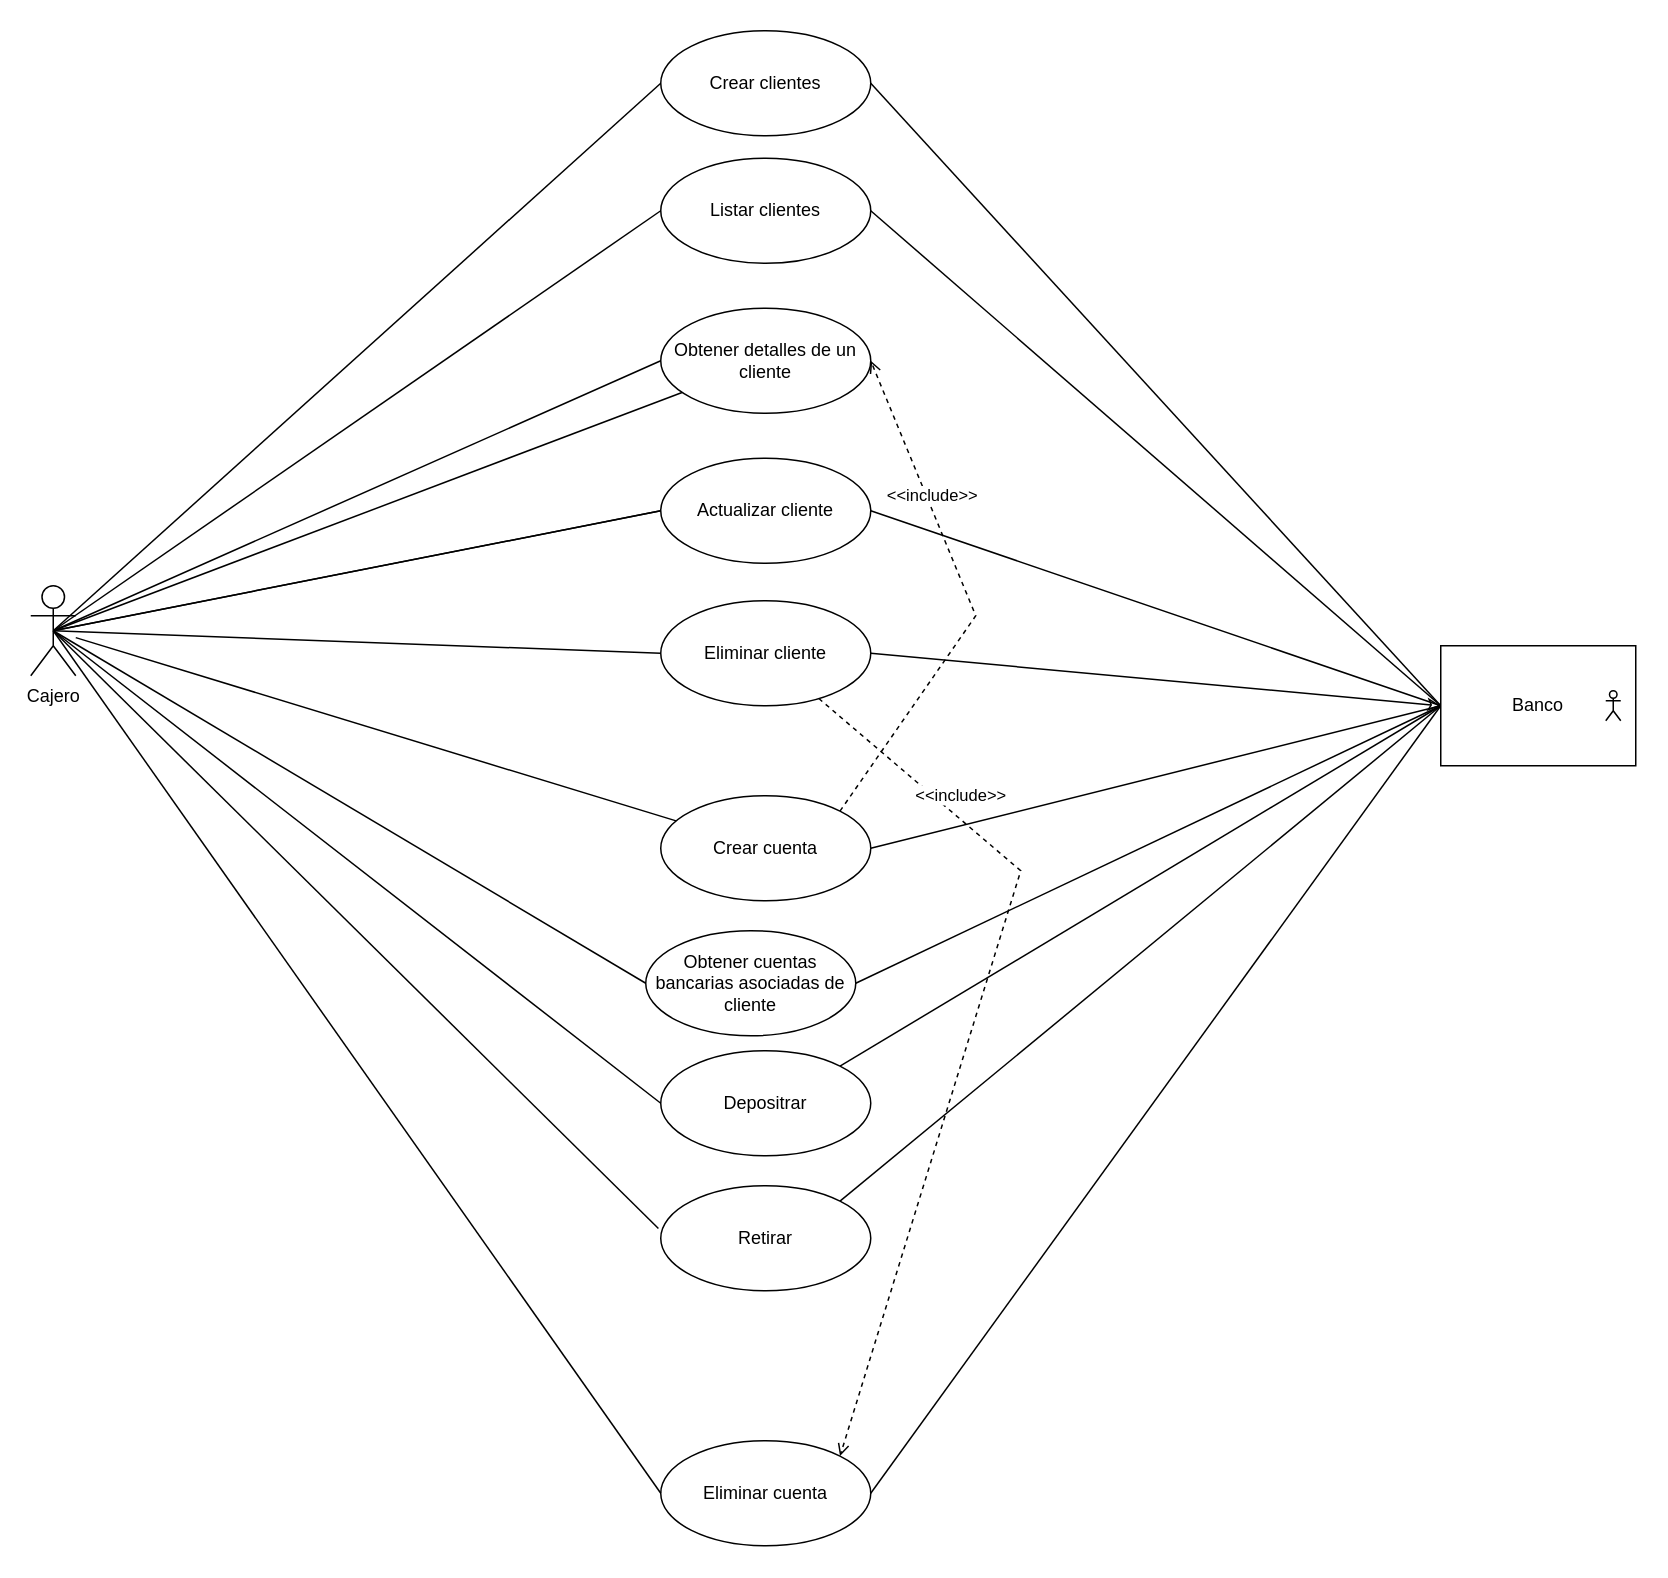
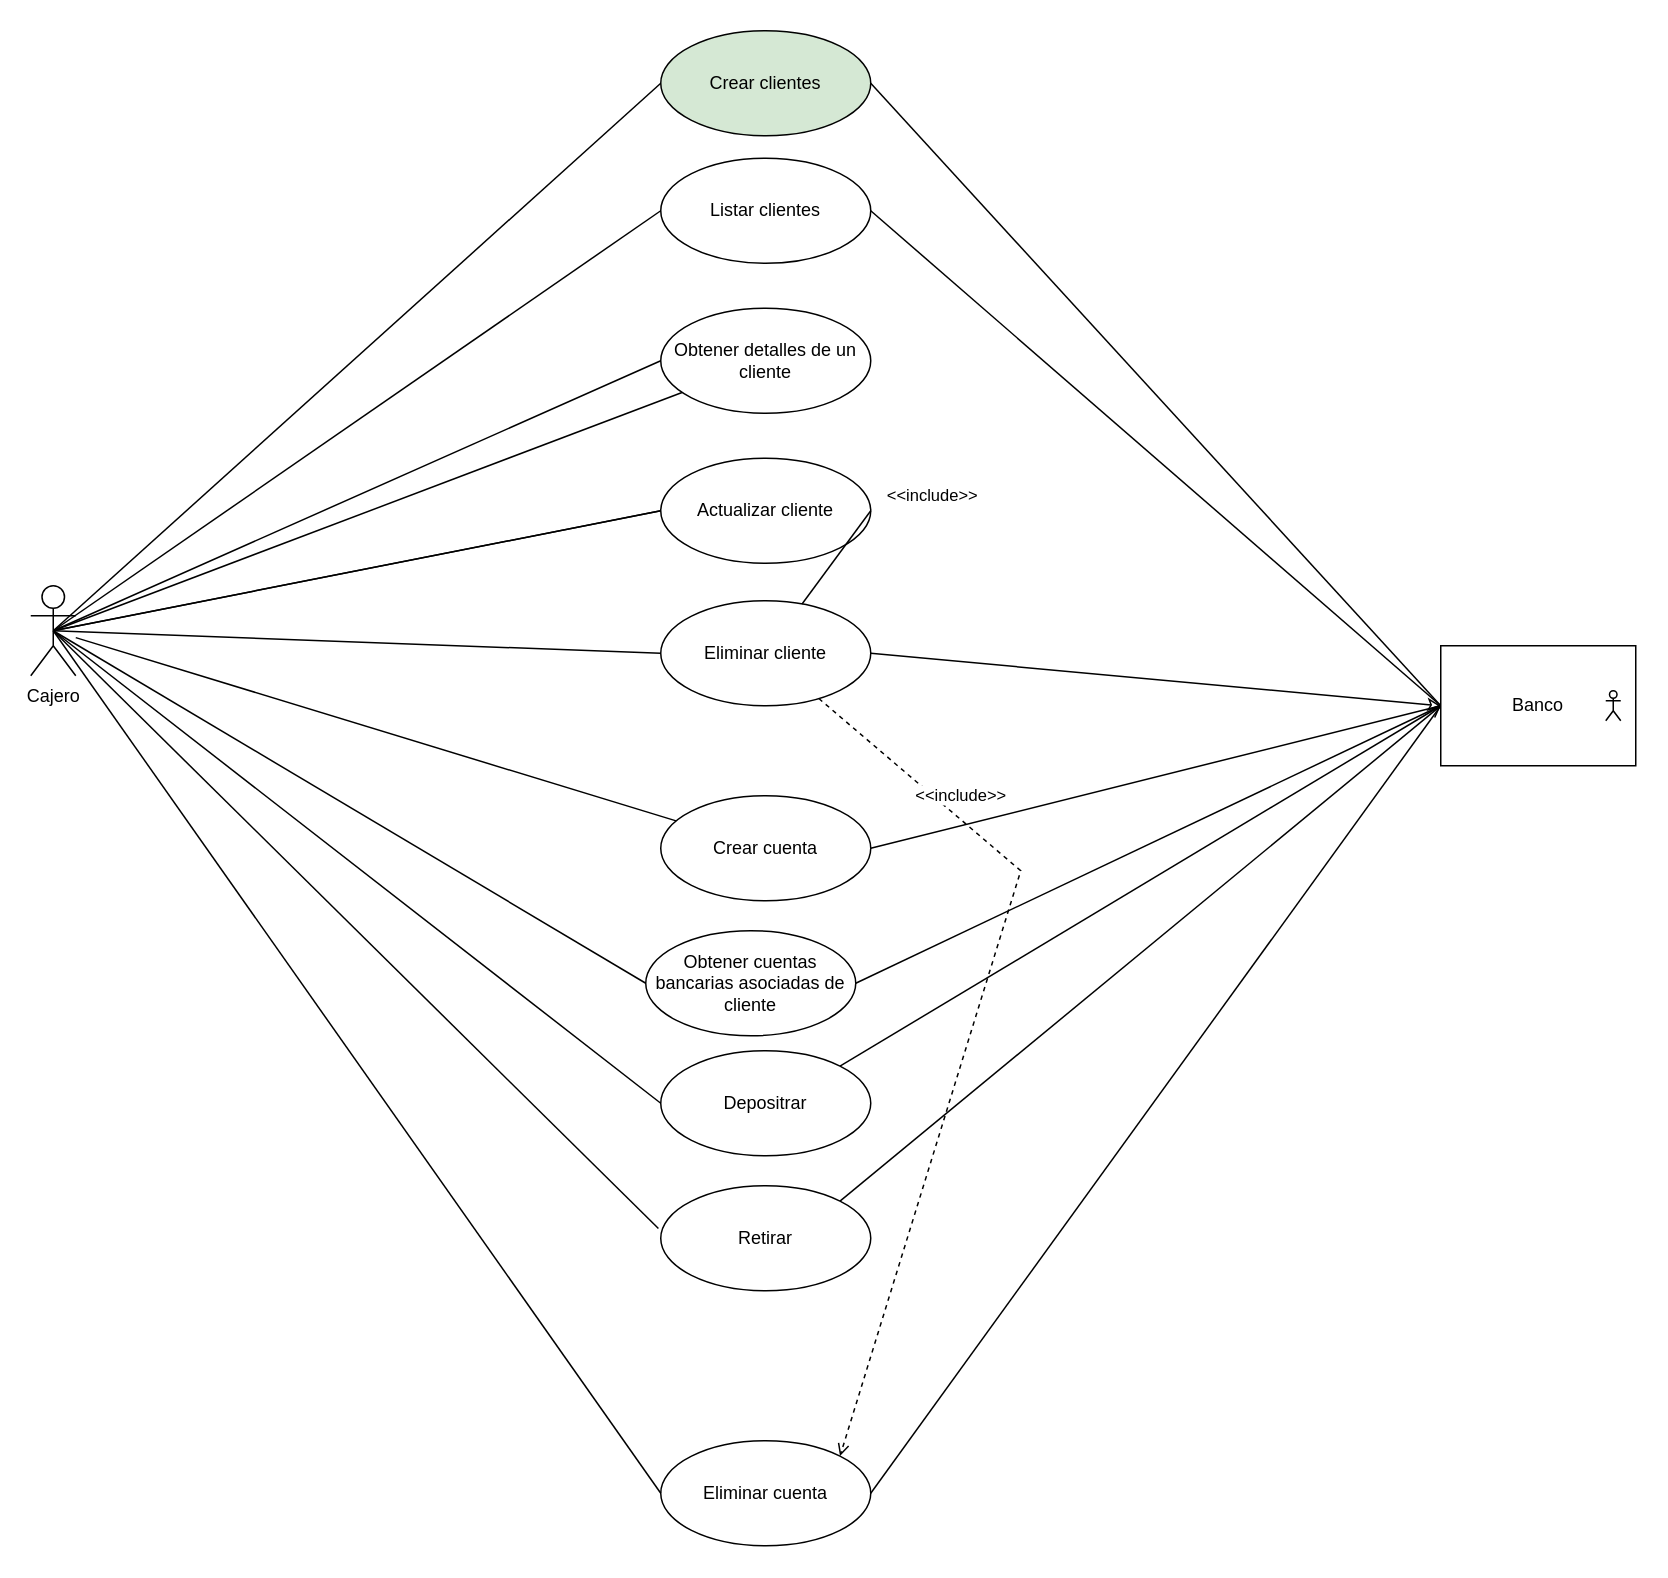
node "Crear clientes": fillcolor #ffffff -> #d5e8d4
edge "Actualizar cliente" -- "Banco": now "Actualizar cliente" -- "Eliminar cliente"
edge "Crear cuenta" -> "Obtener detalles de un cliente": removed
edge "Banco" -- "Retirar": arrowhead none -> open
